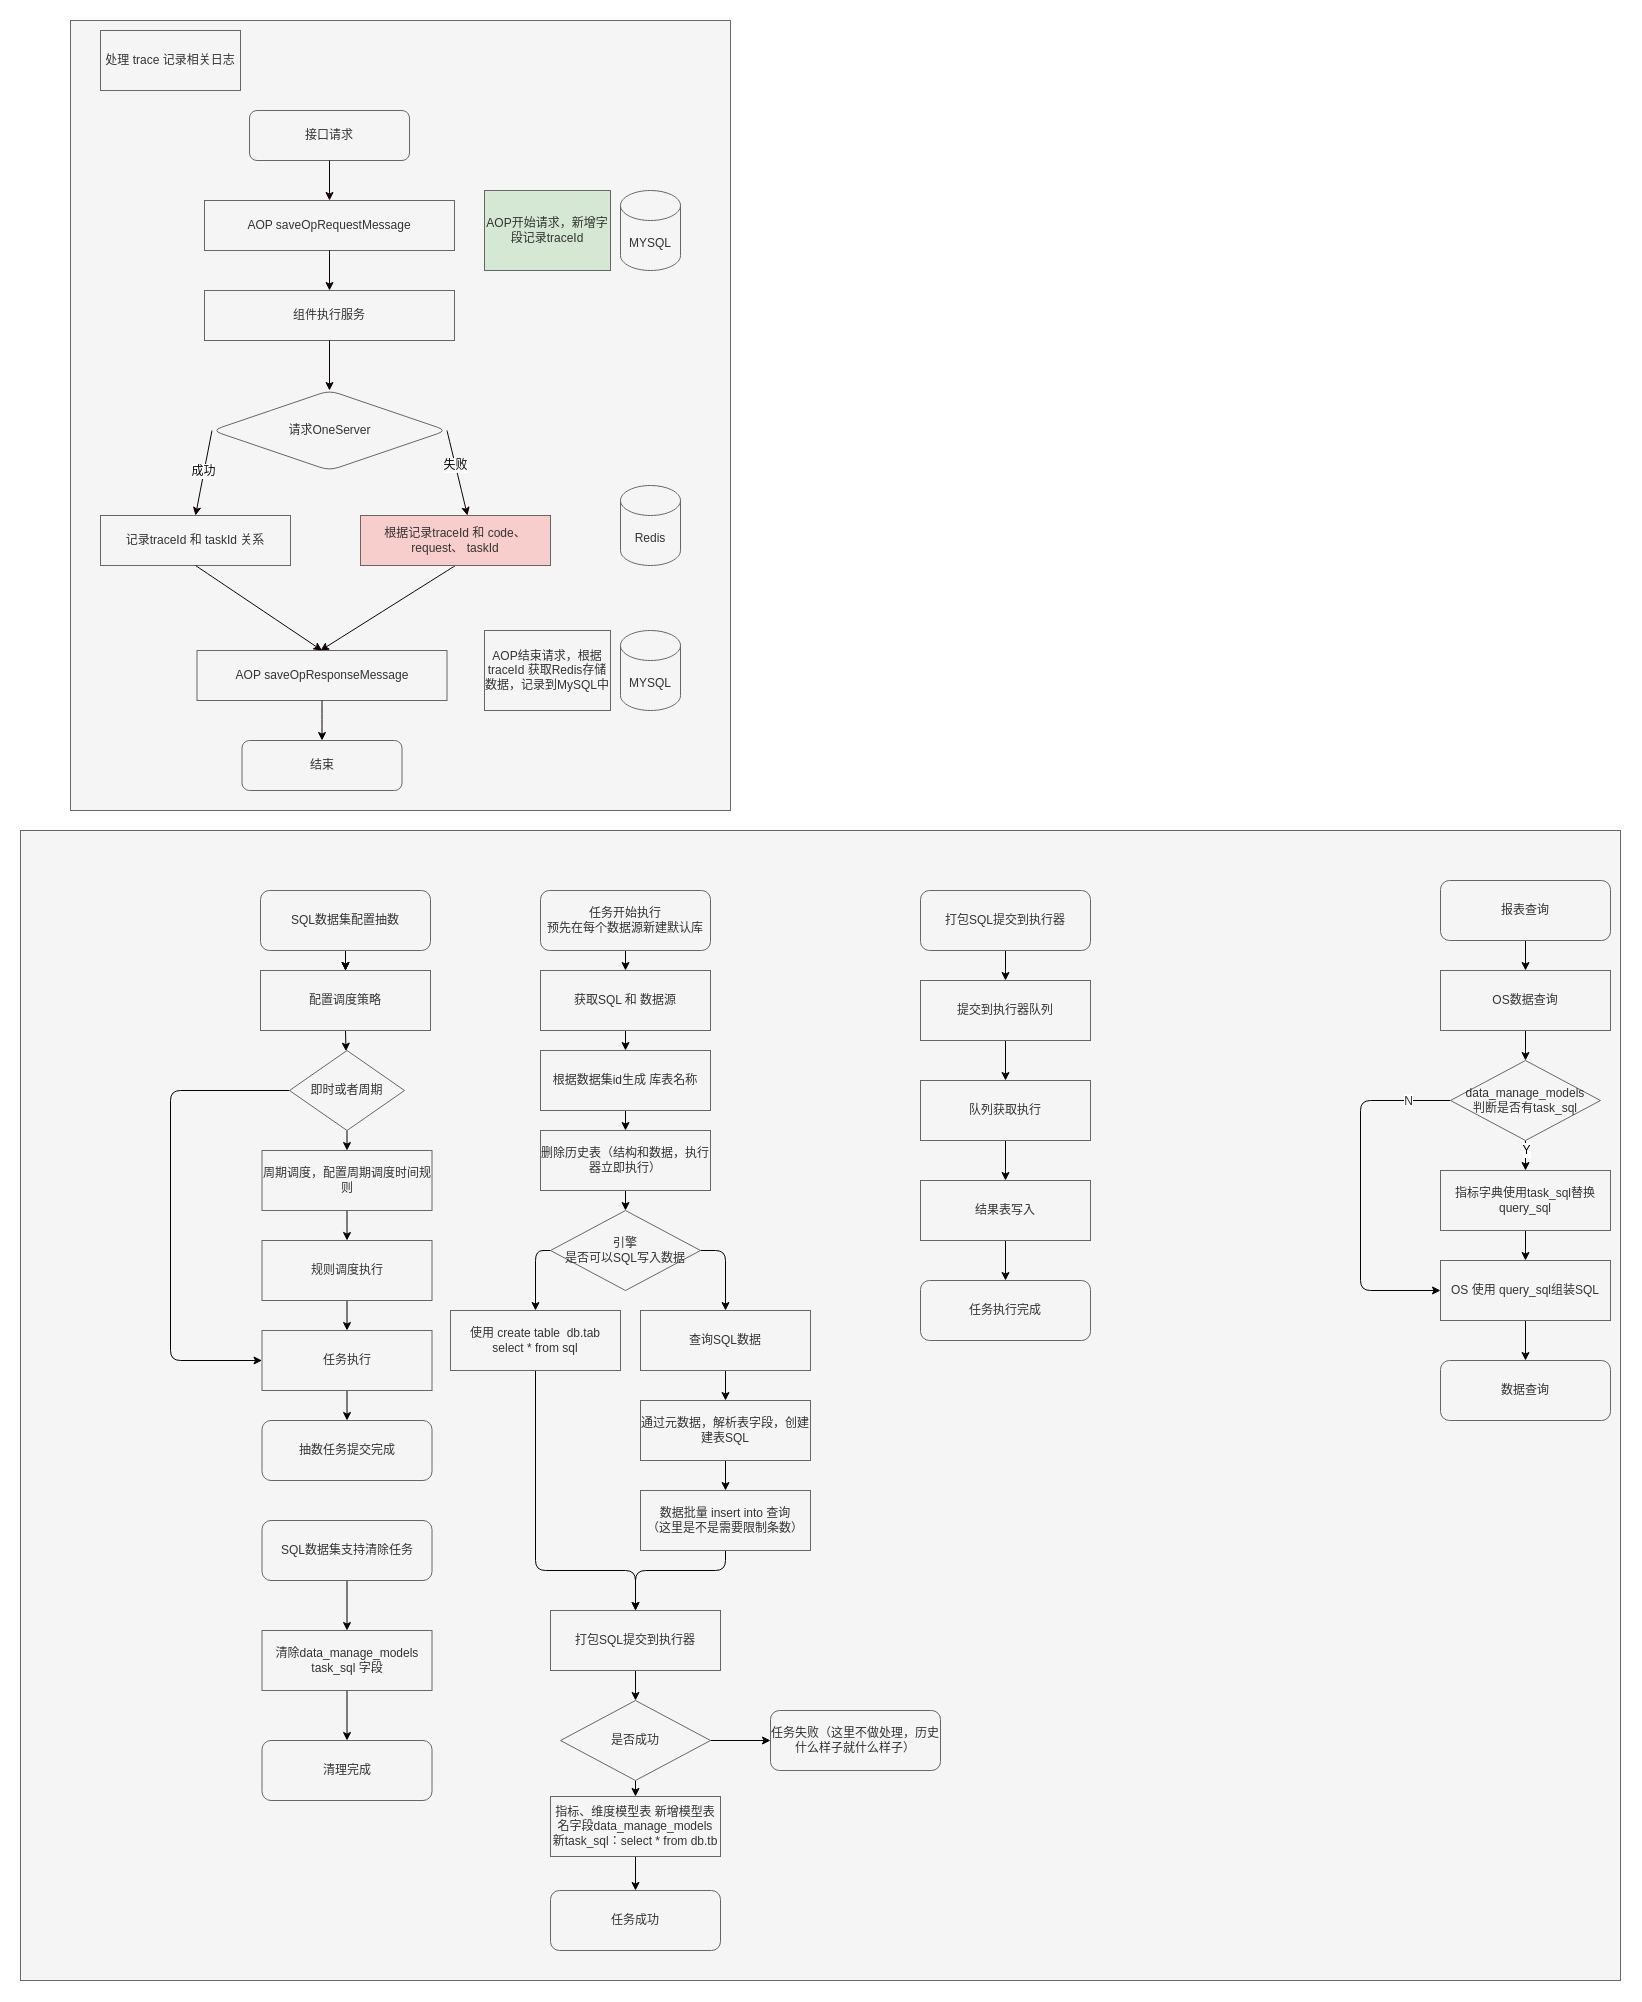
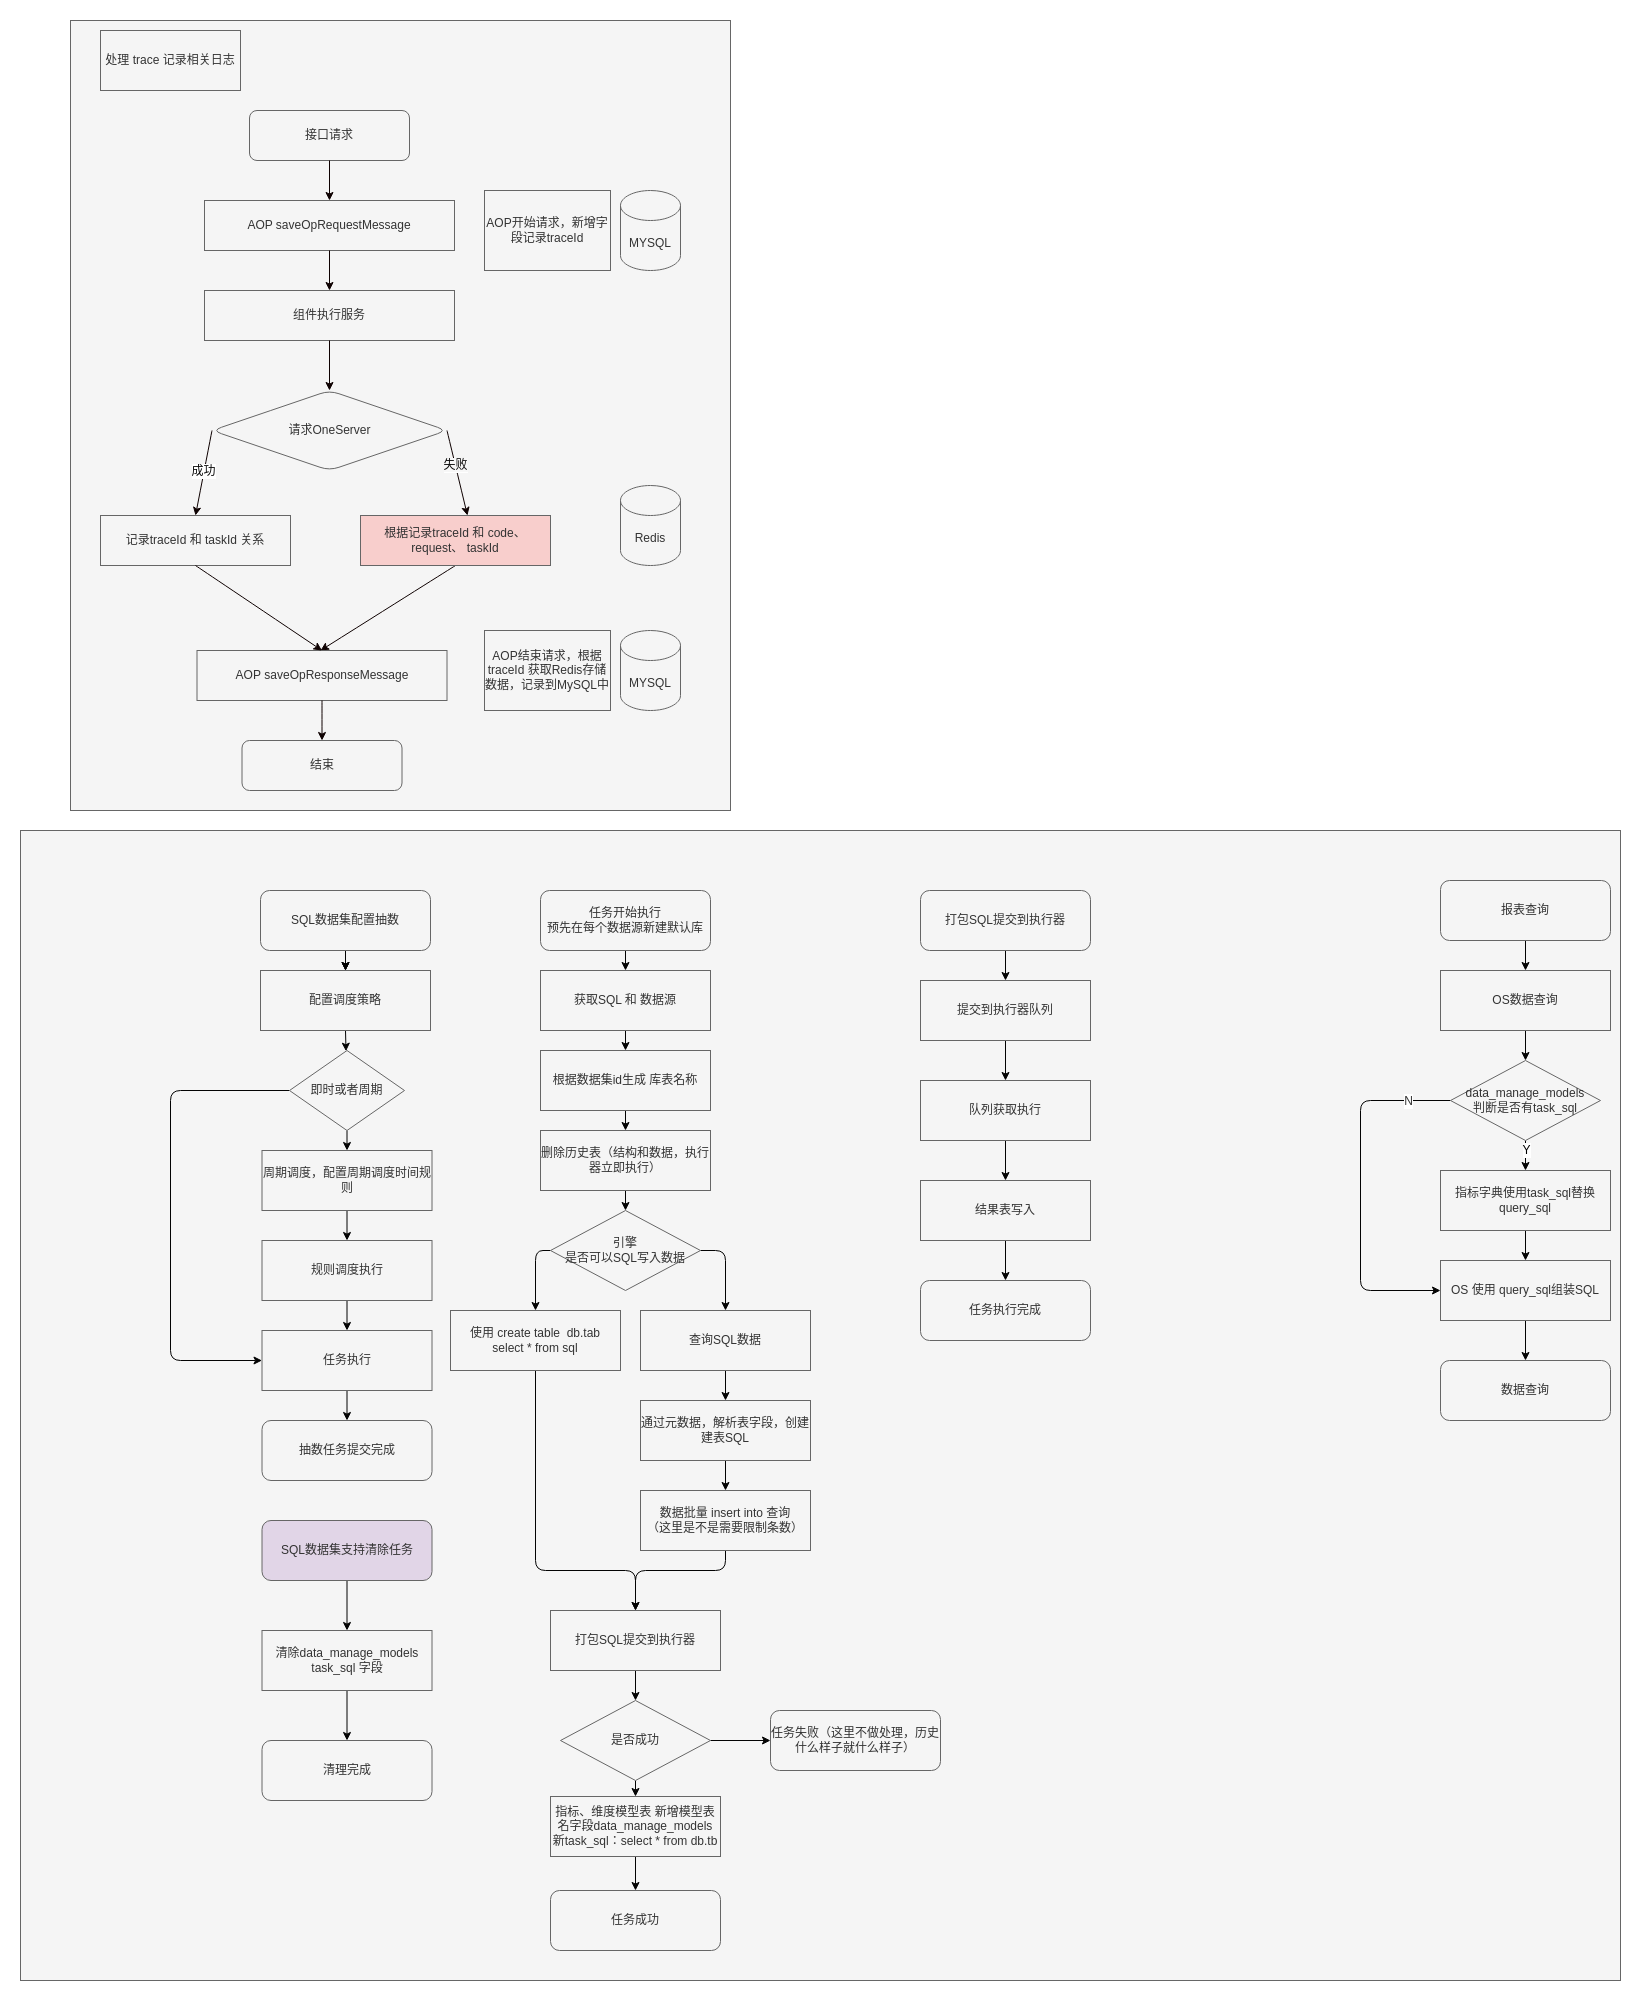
node "AOP开始请求，新增字段记录traceId": fillcolor #d5e8d4 -> #f5f5f5
node "SQL数据集支持清除任务": fillcolor #f5f5f5 -> #e1d5e7
